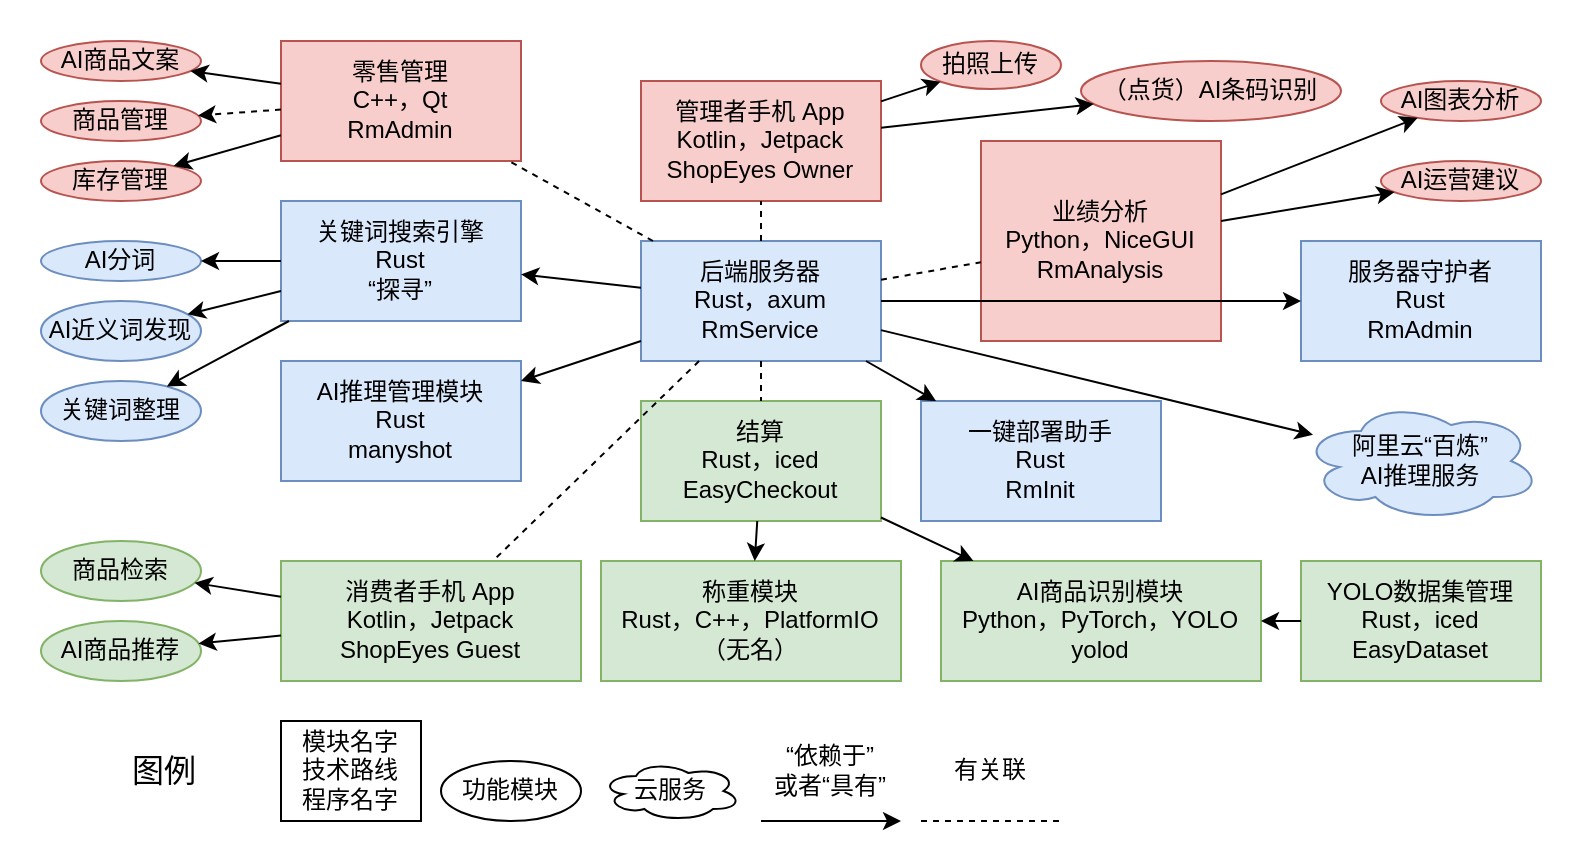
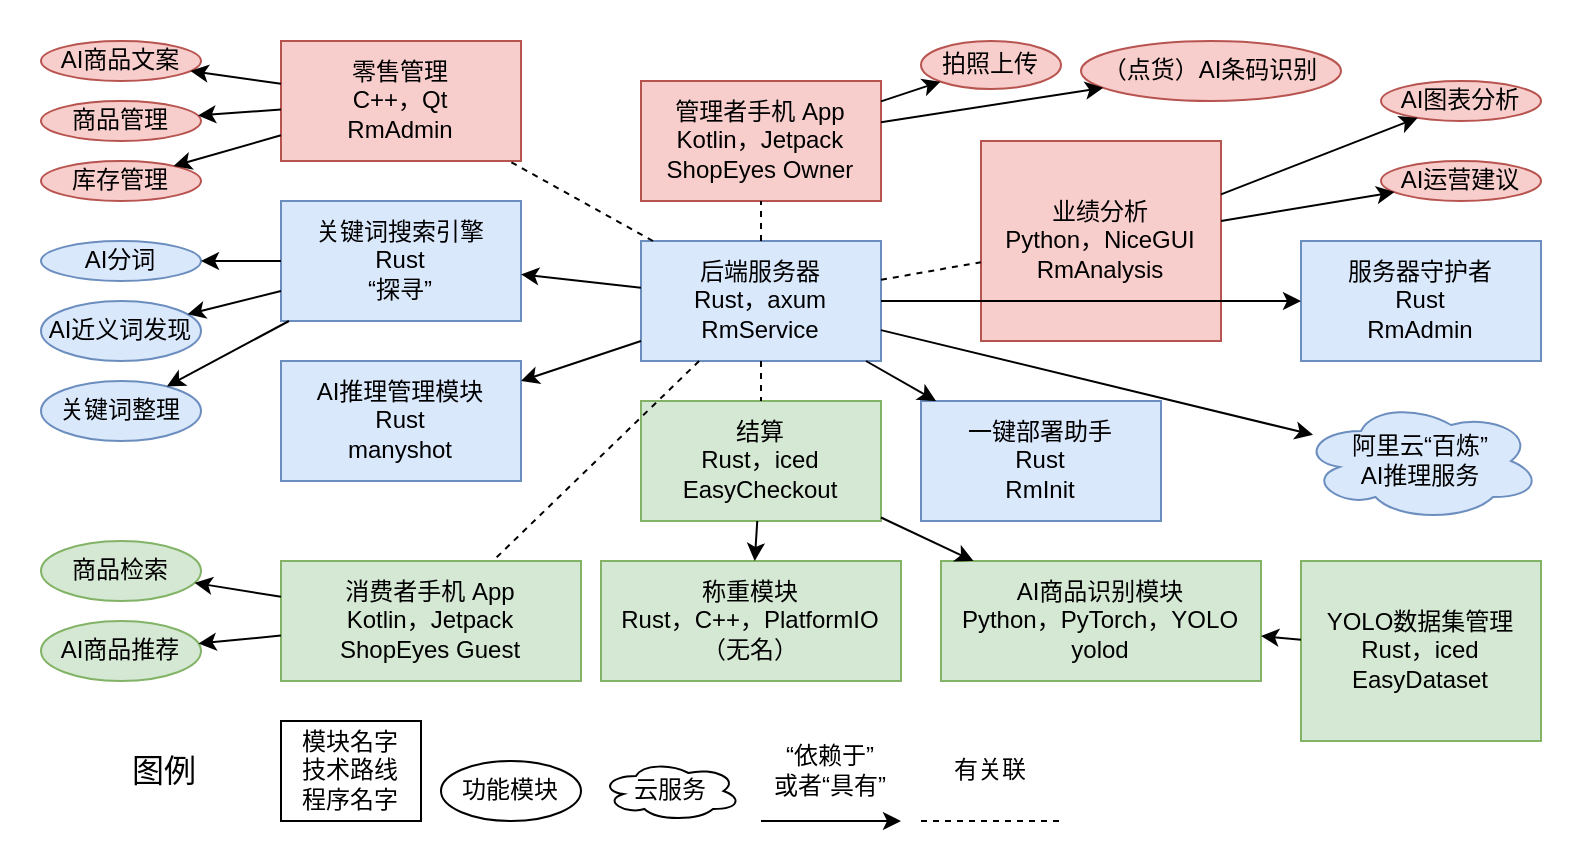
node "（点货）AI条码识别": moved (1211, 91) -> (1211, 71)
edge "零售管理 C++，Qt RmAdmin" -> "商品管理": style dashed -> solid
node "YOLO数据集管理 Rust，iced EasyDataset": size 240x120 -> 240x180
